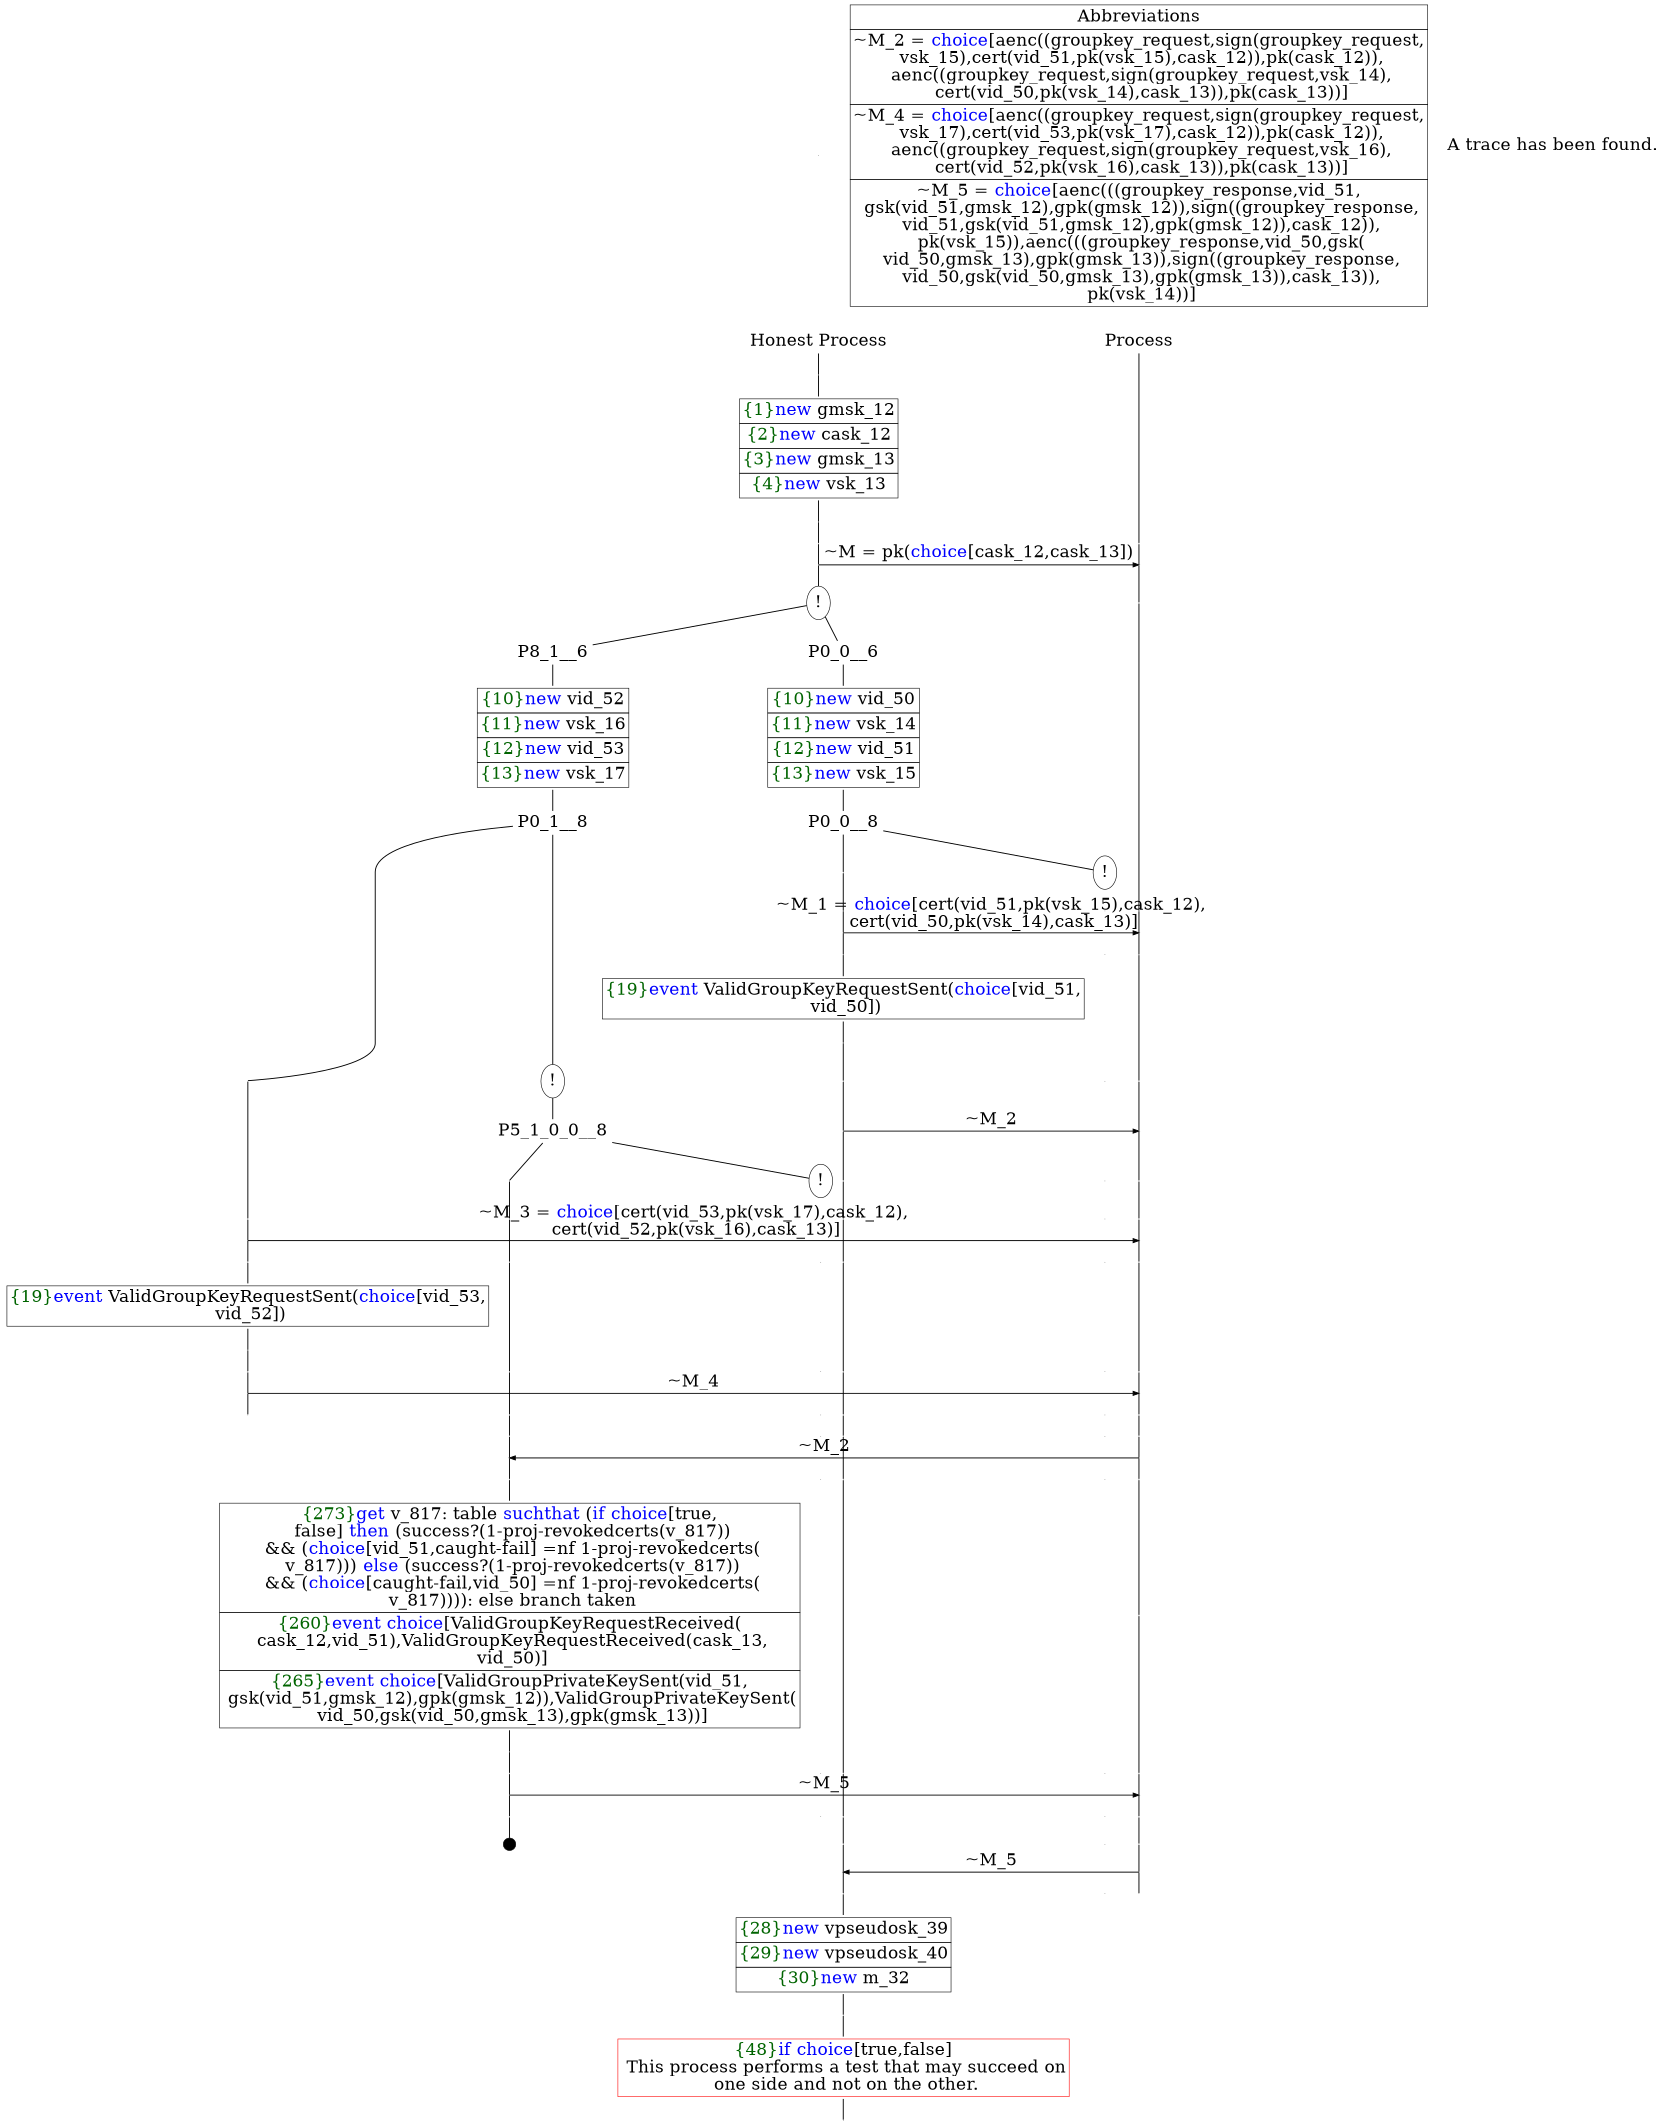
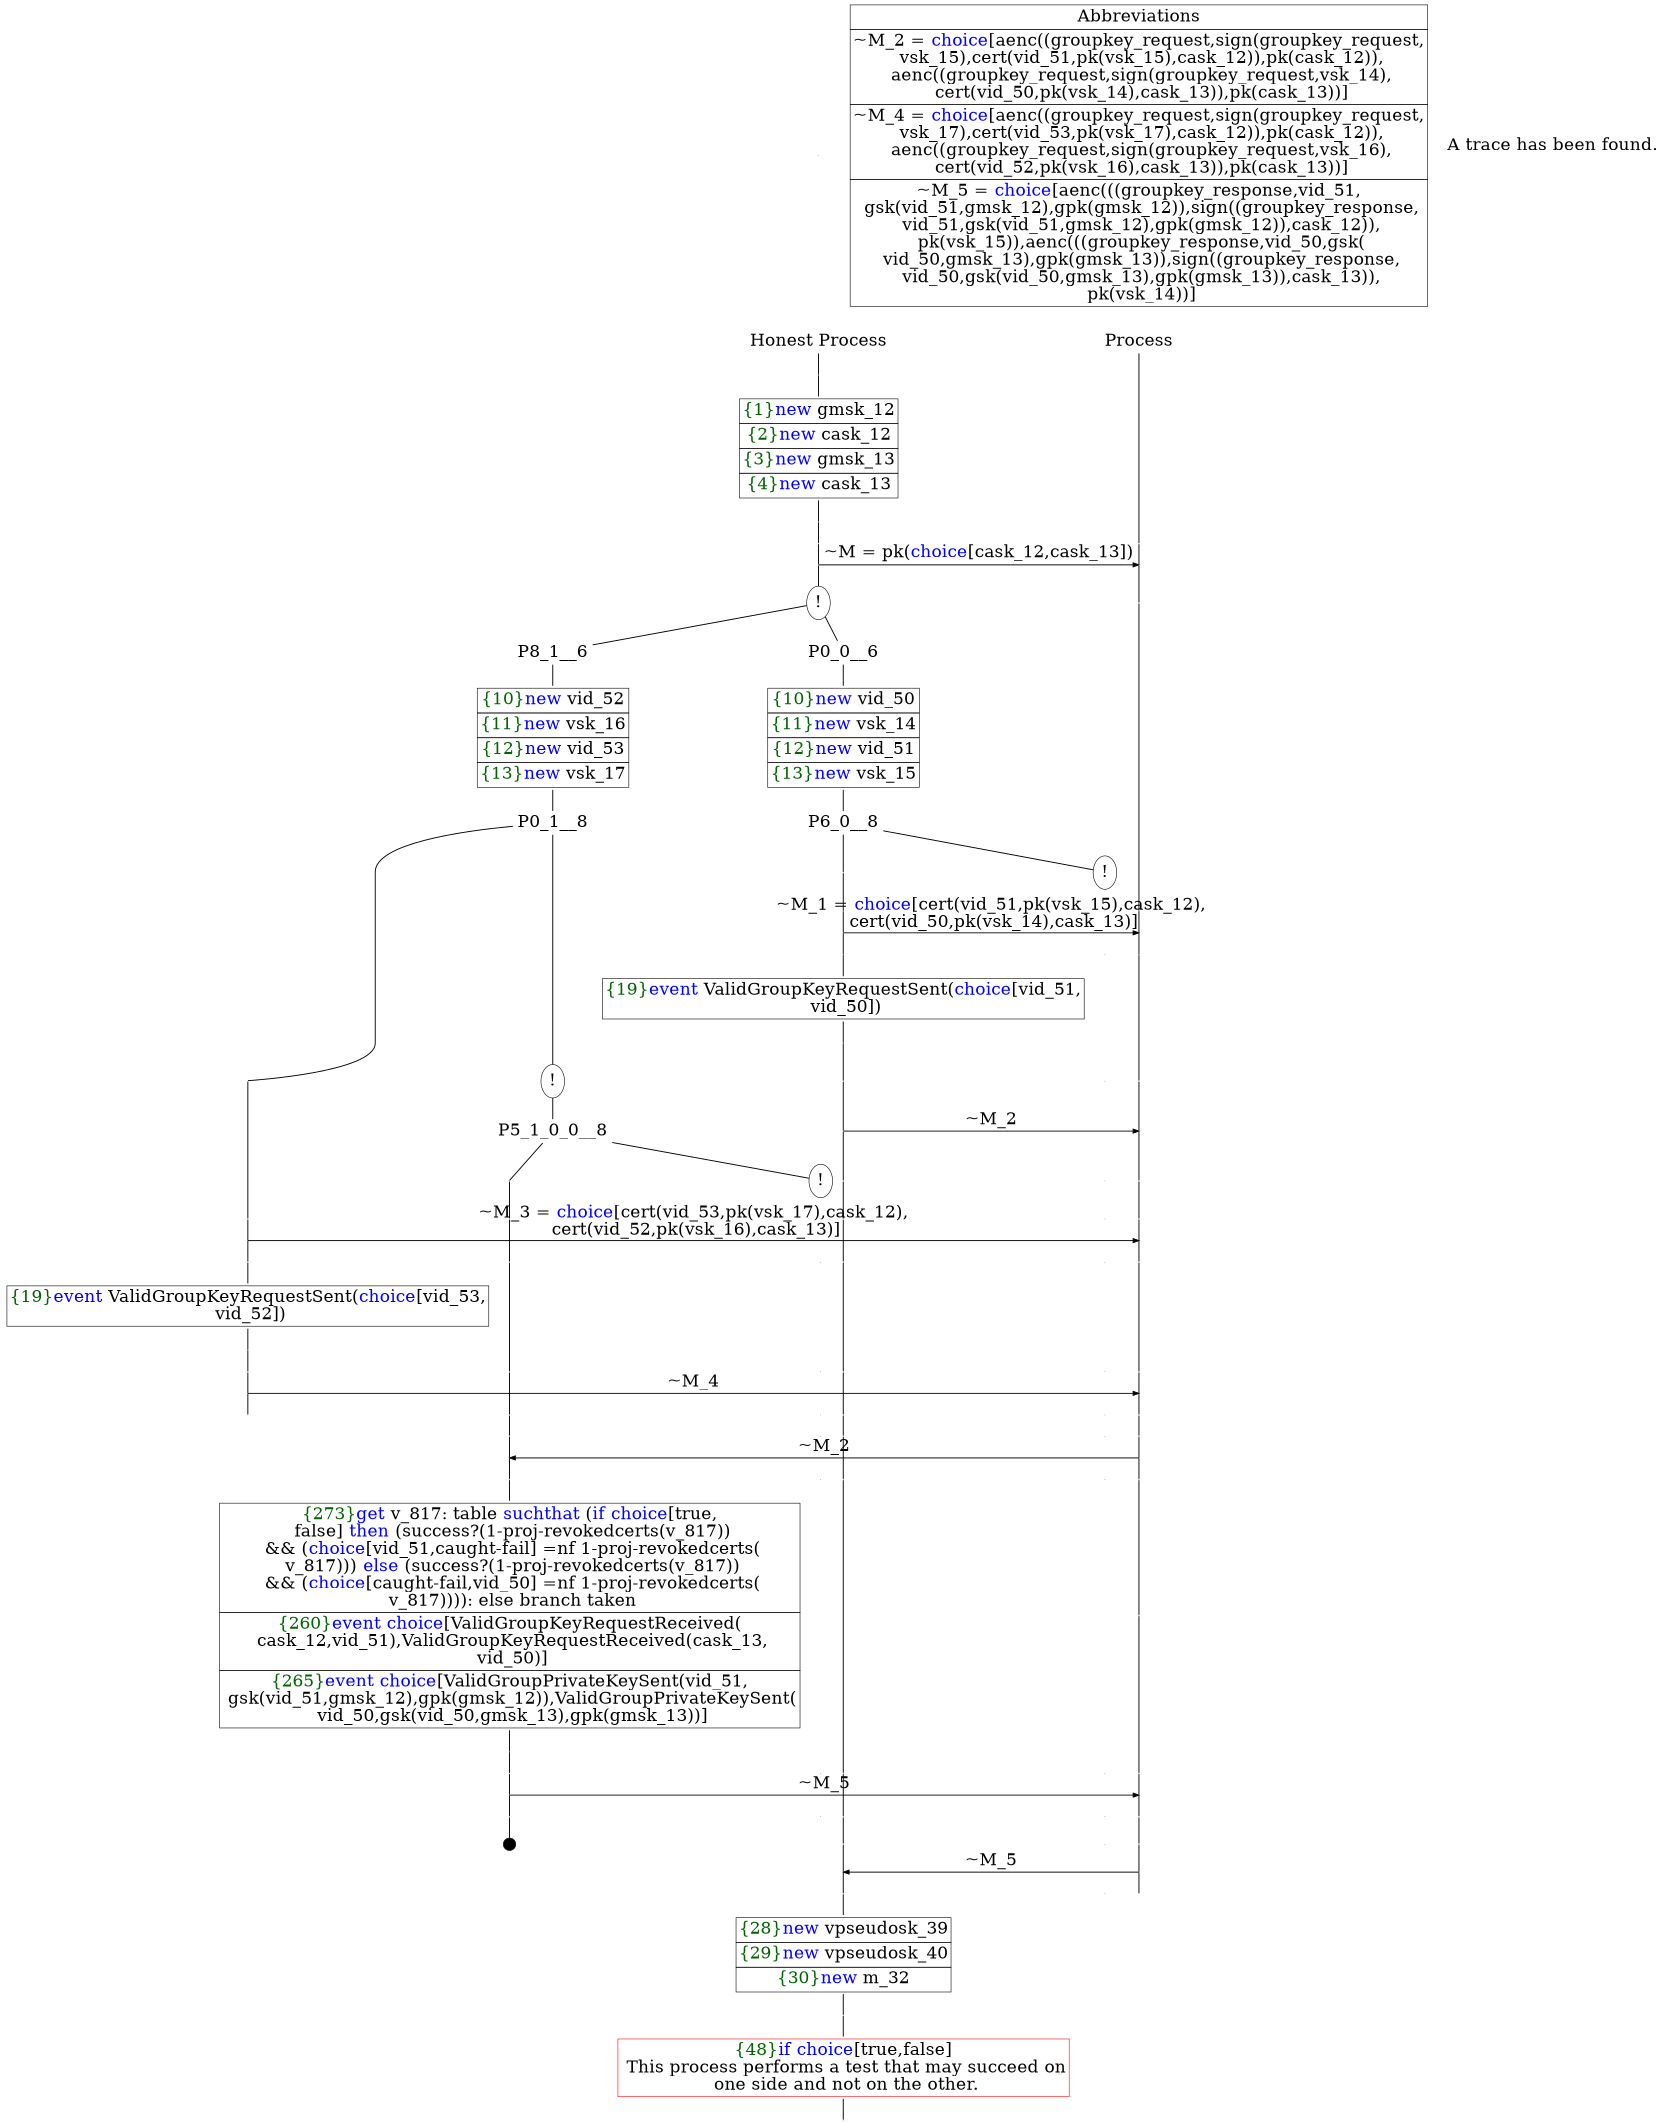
node "{1}": text "vsk_13" -> "cask_13"
node "P0_0__8": label "P0_0__8" -> "P6_0__8"
